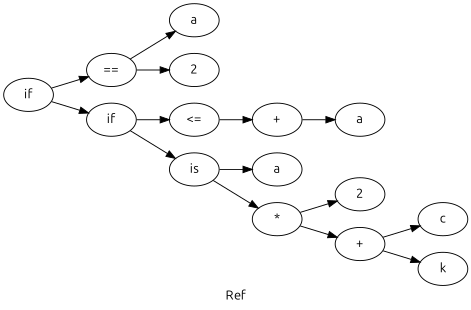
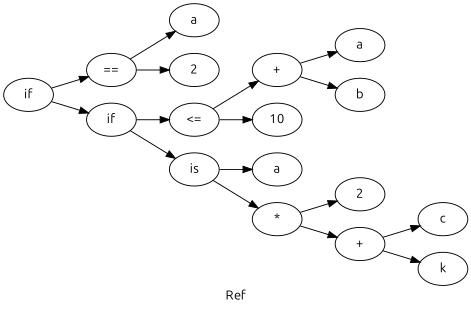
node "b": added
node "10": added
